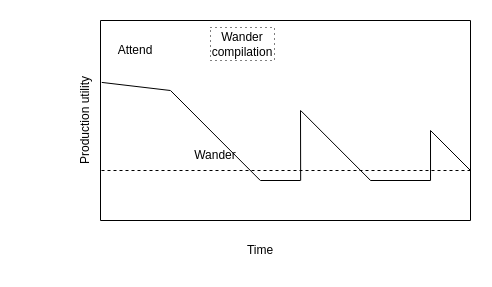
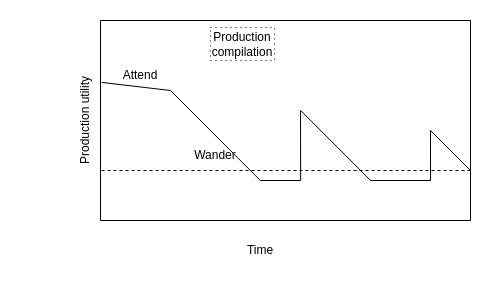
node "Wander compilation": label "Wander compilation" -> "Production compilation"
node "Attend": moved (136, 51) -> (141, 76)
